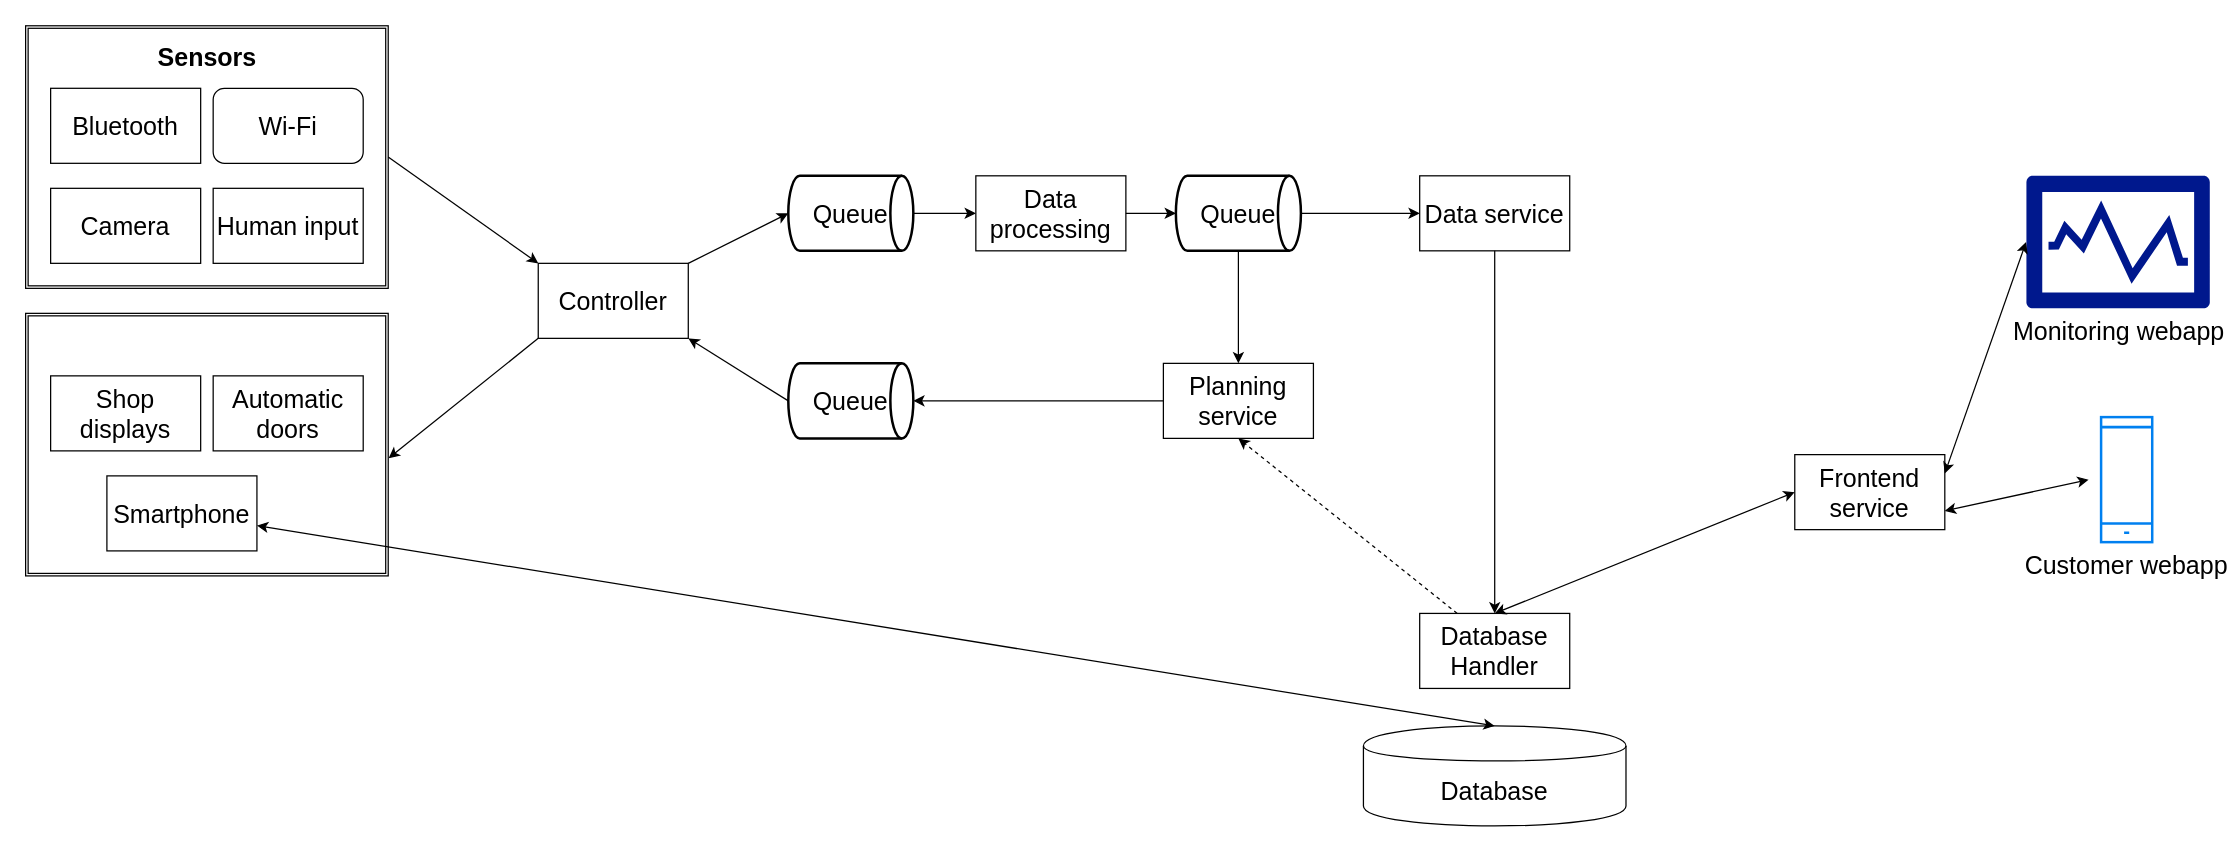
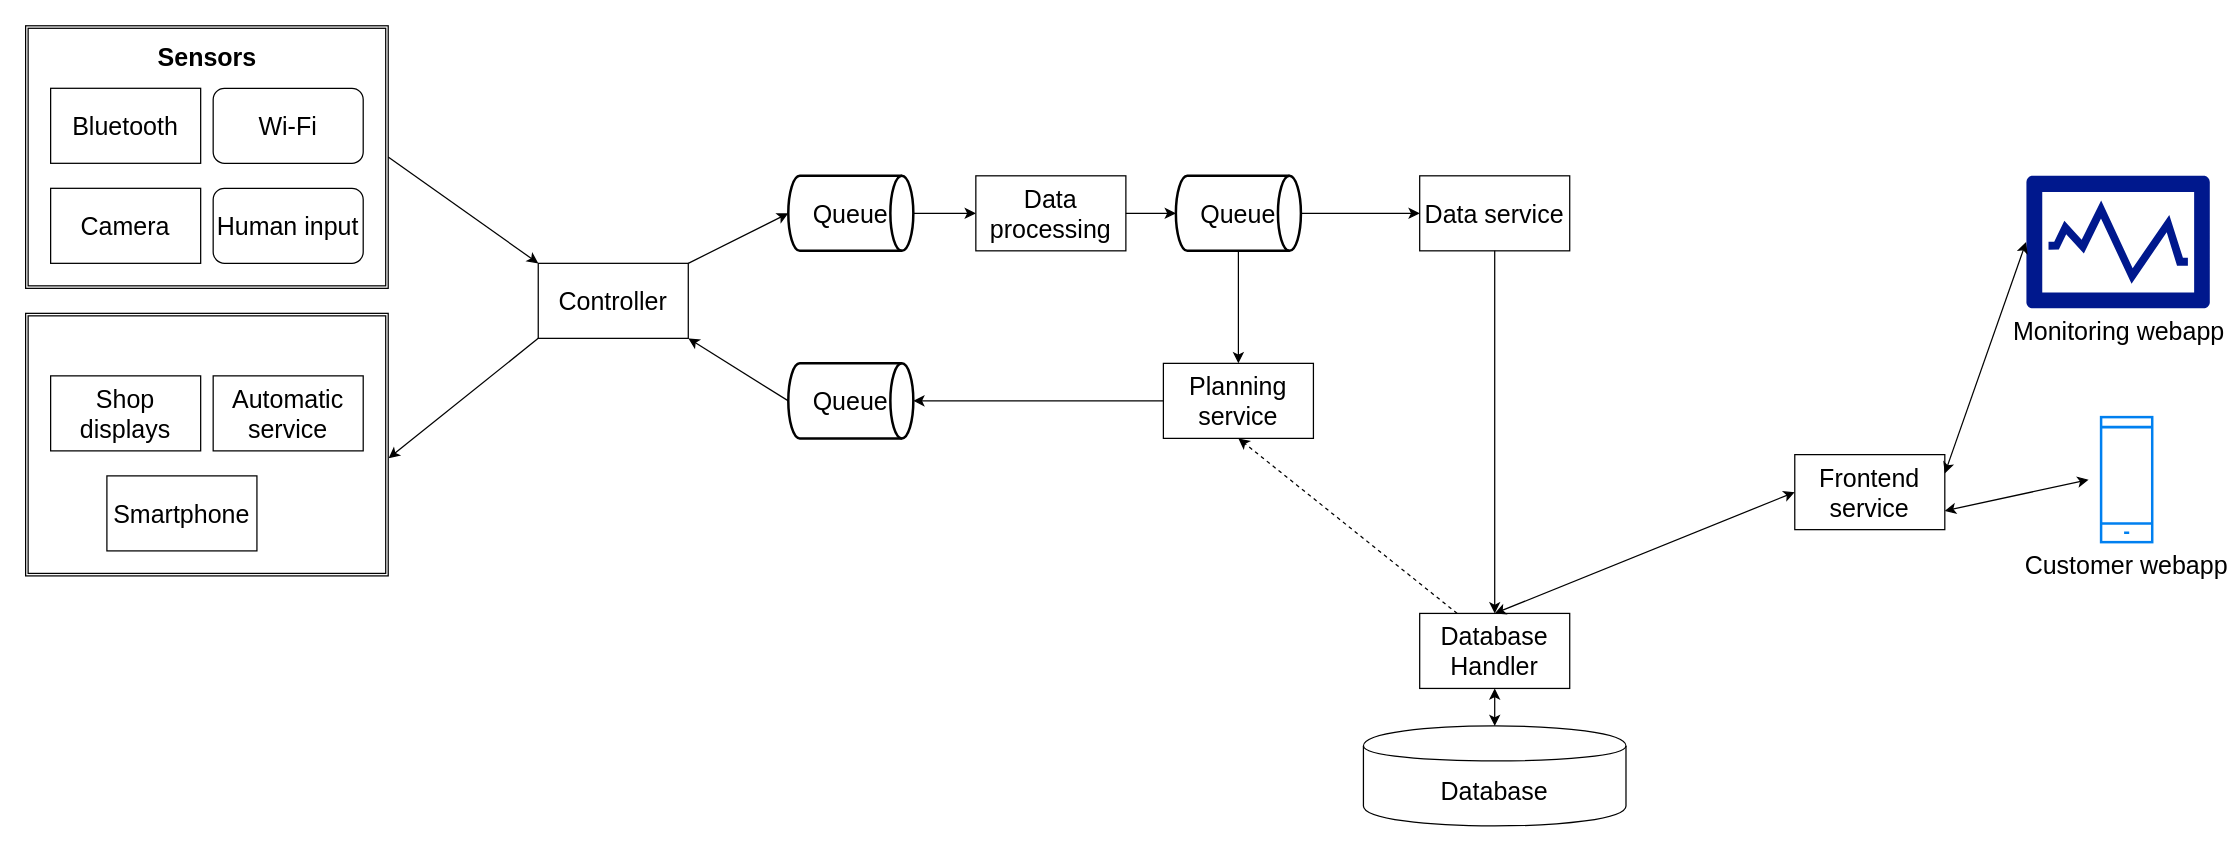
node "Human input": shape rectangle -> rounded rectangle
node "Automatic doors": label "Automatic doors" -> "Automatic service"
edge "Smartphone" -- "Database": now "Database Handler" -- "Database"
